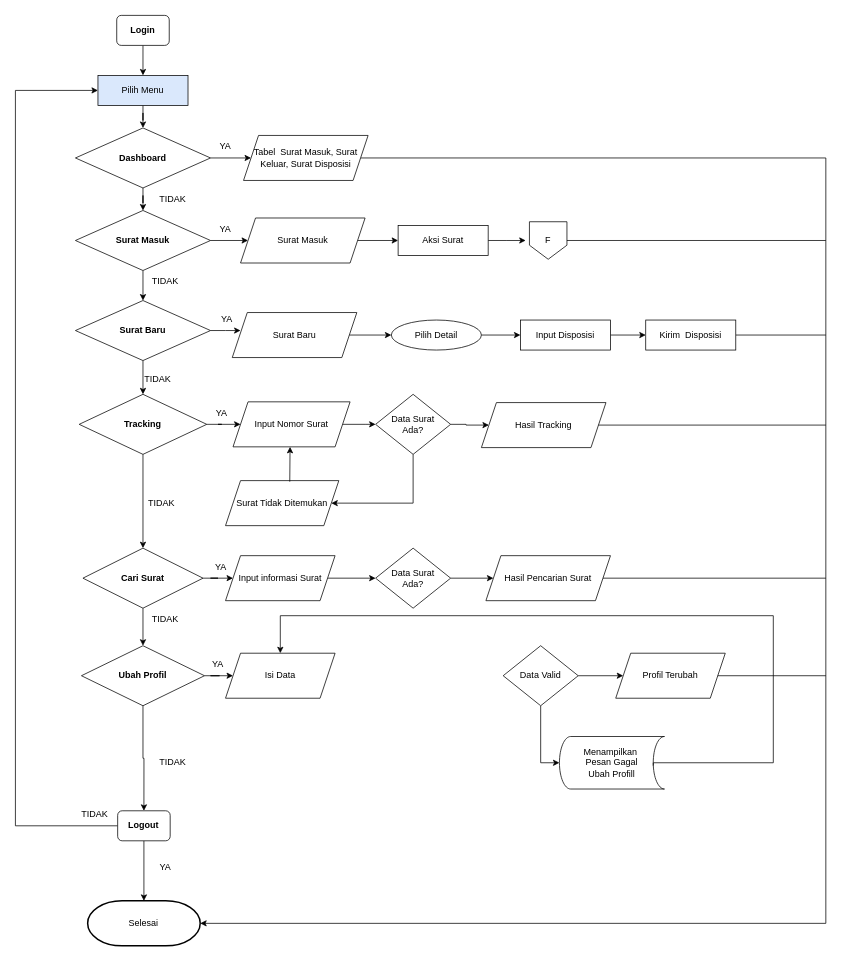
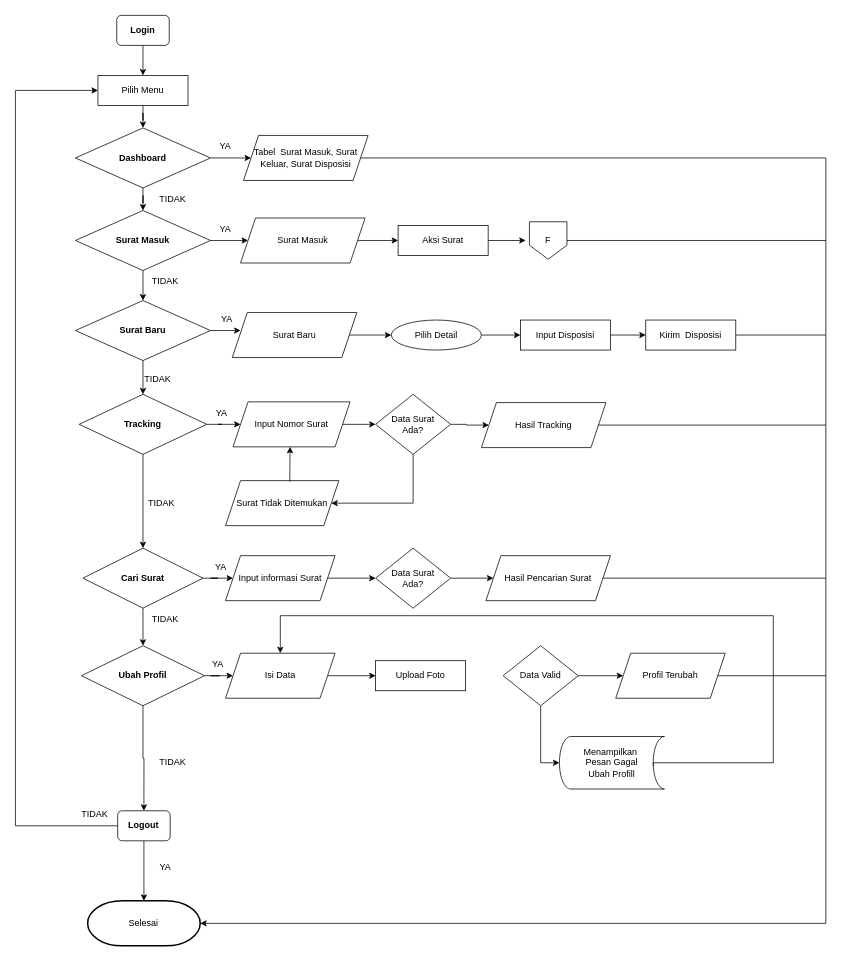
node "Pilih Menu": fillcolor #dae8fc -> #ffffff
edge "Isi Data" -> "Upload Foto": added
node "Upload Foto": added
